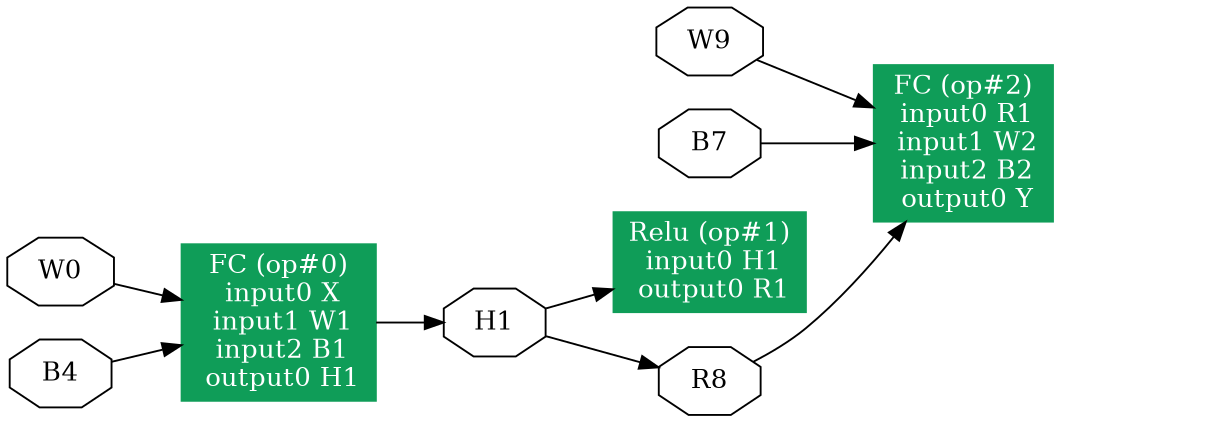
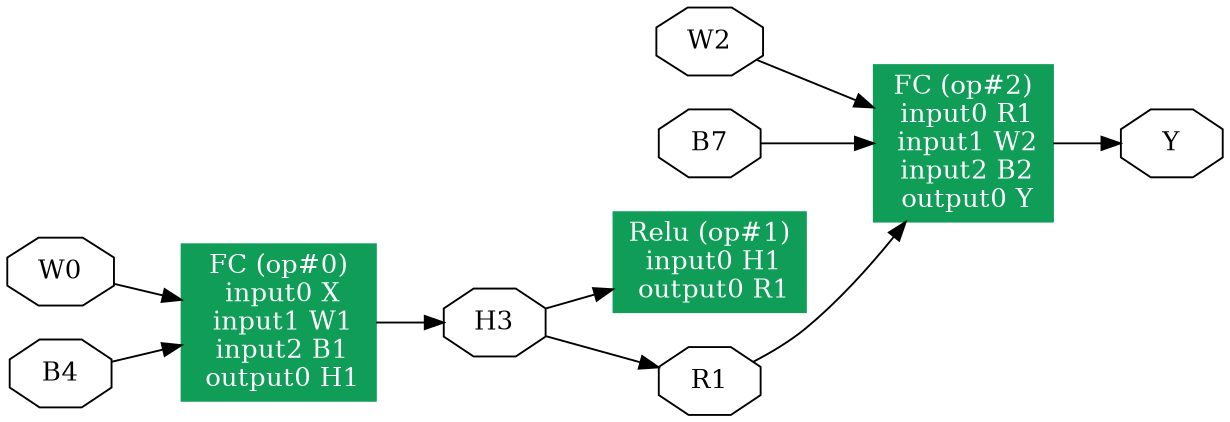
node "W9": label "W9" -> "W2"
node "Y": added
node "H1": label "H1" -> "H3"
node "R8": label "R8" -> "R1"
